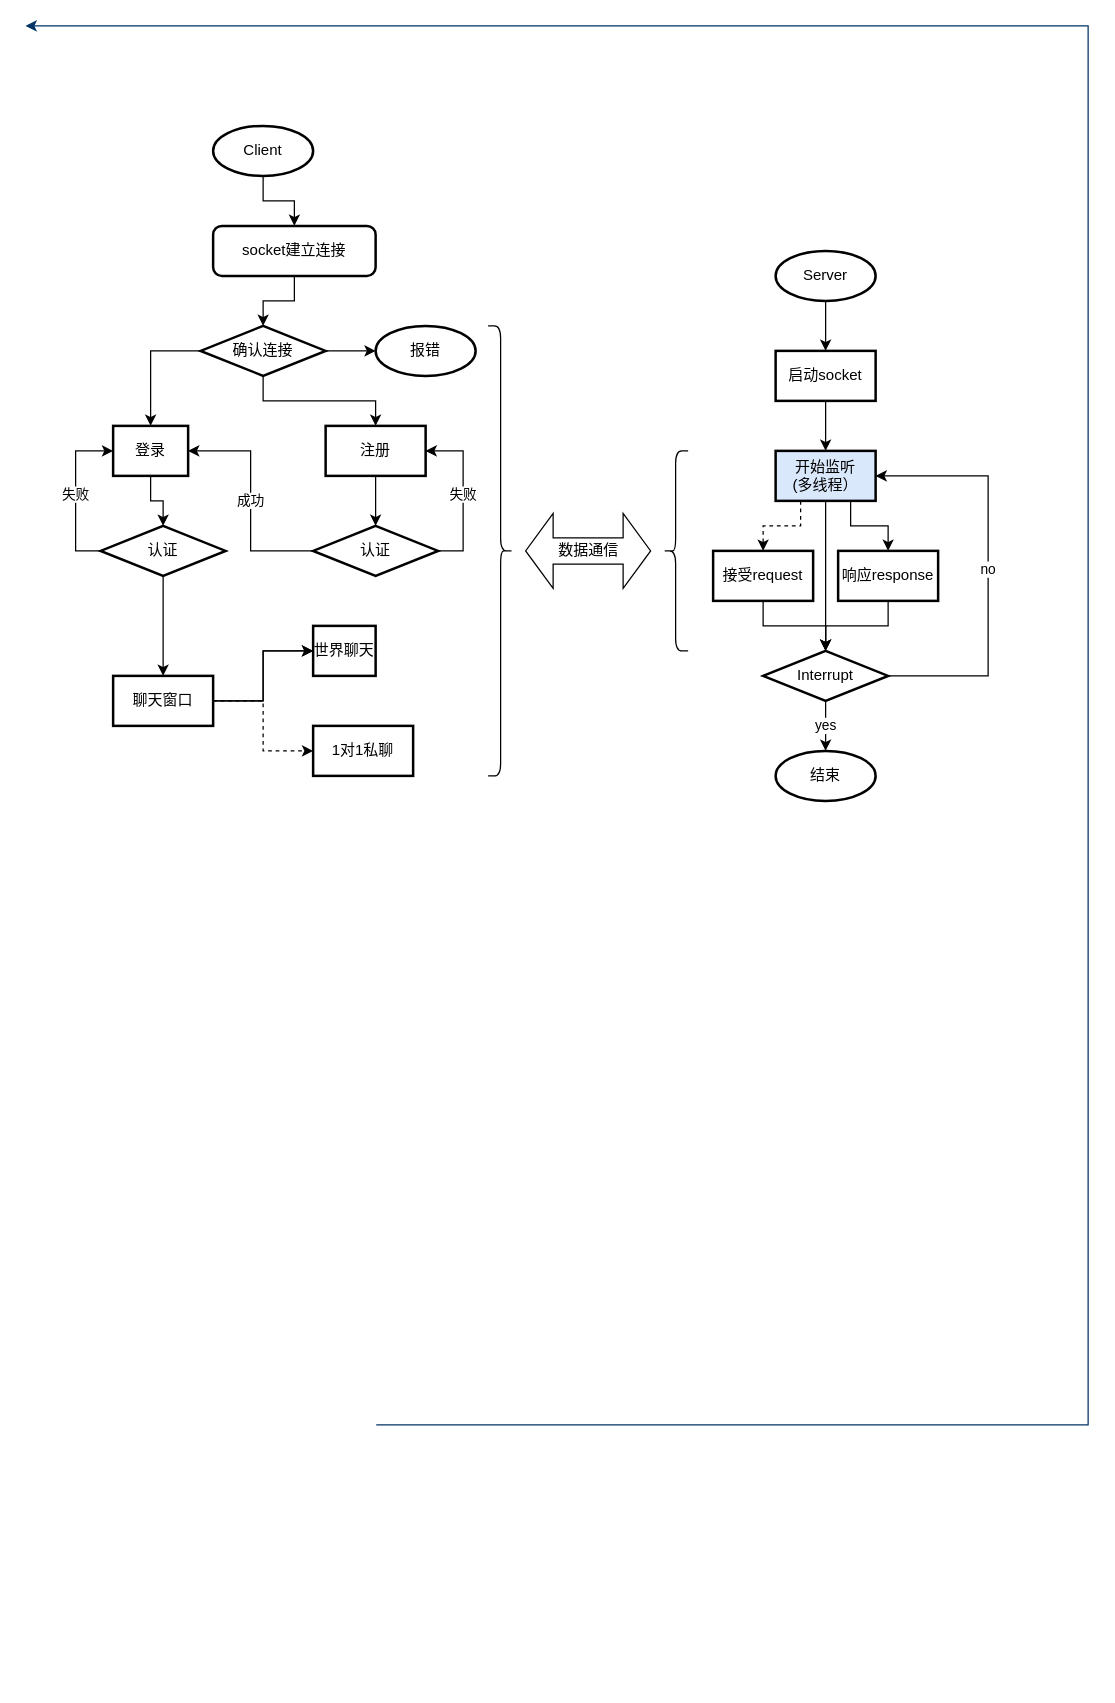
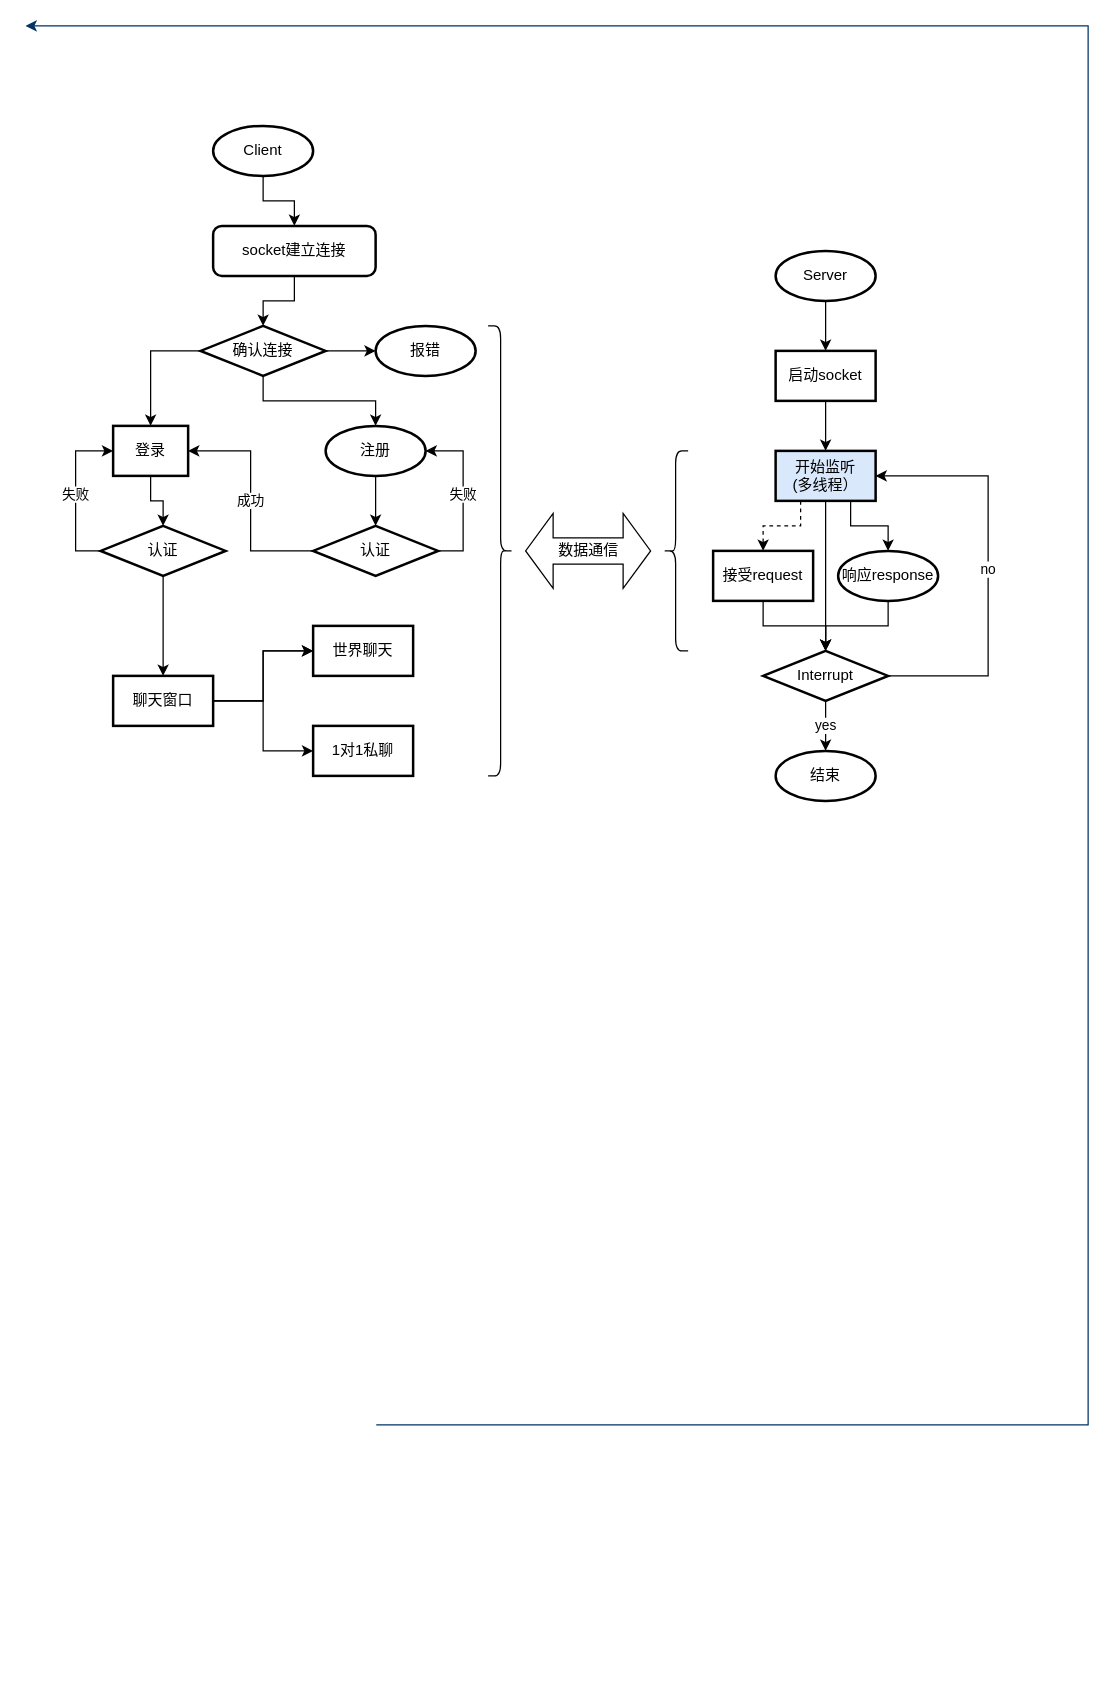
node "注册": shape rectangle -> ellipse
node "响应response": shape rectangle -> ellipse
node "世界聊天": size 63x50 -> 100x50
edge "聊天窗口" -> "1对1私聊": style dashed -> solid
